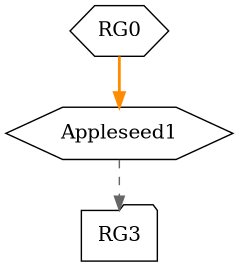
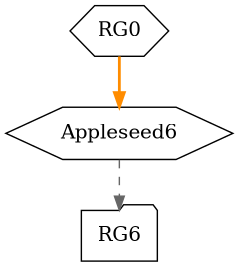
node "Appleseed1": label "Appleseed1" -> "Appleseed6"
node "RG3": label "RG3" -> "RG6"
